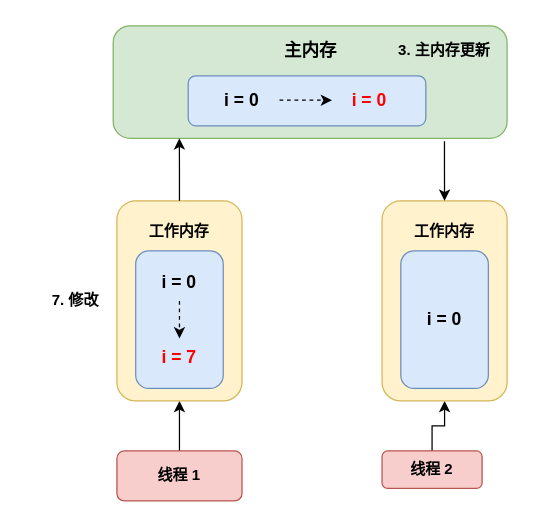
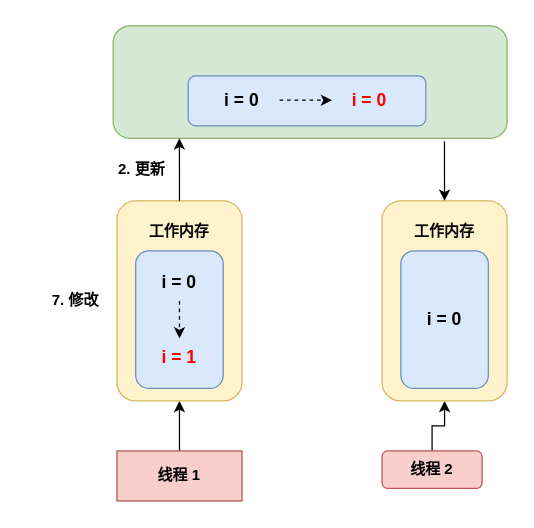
node "主内存": removed
node "3. 主内存更新": removed
node "2. 更新": added
node "i = 7": label "i = 7" -> "i = 1"
node "线程 1": shape rounded rectangle -> rectangle
